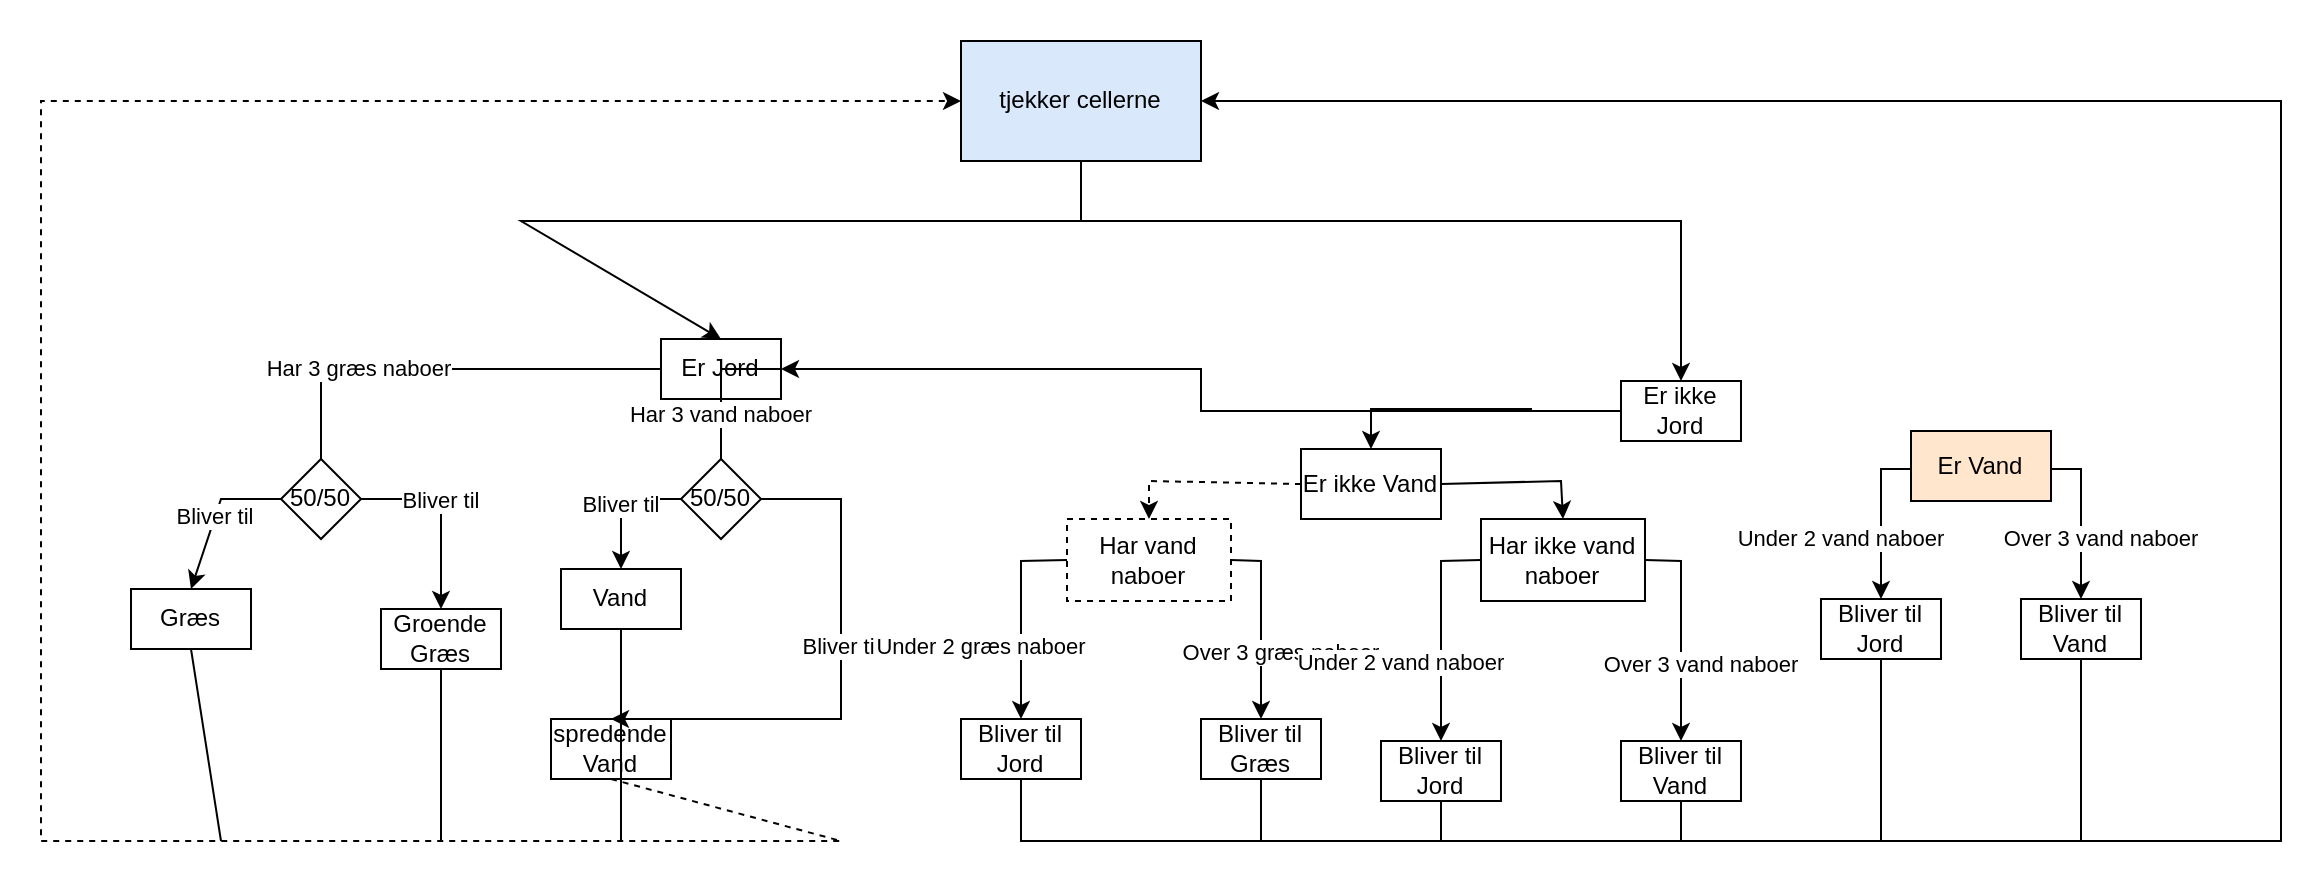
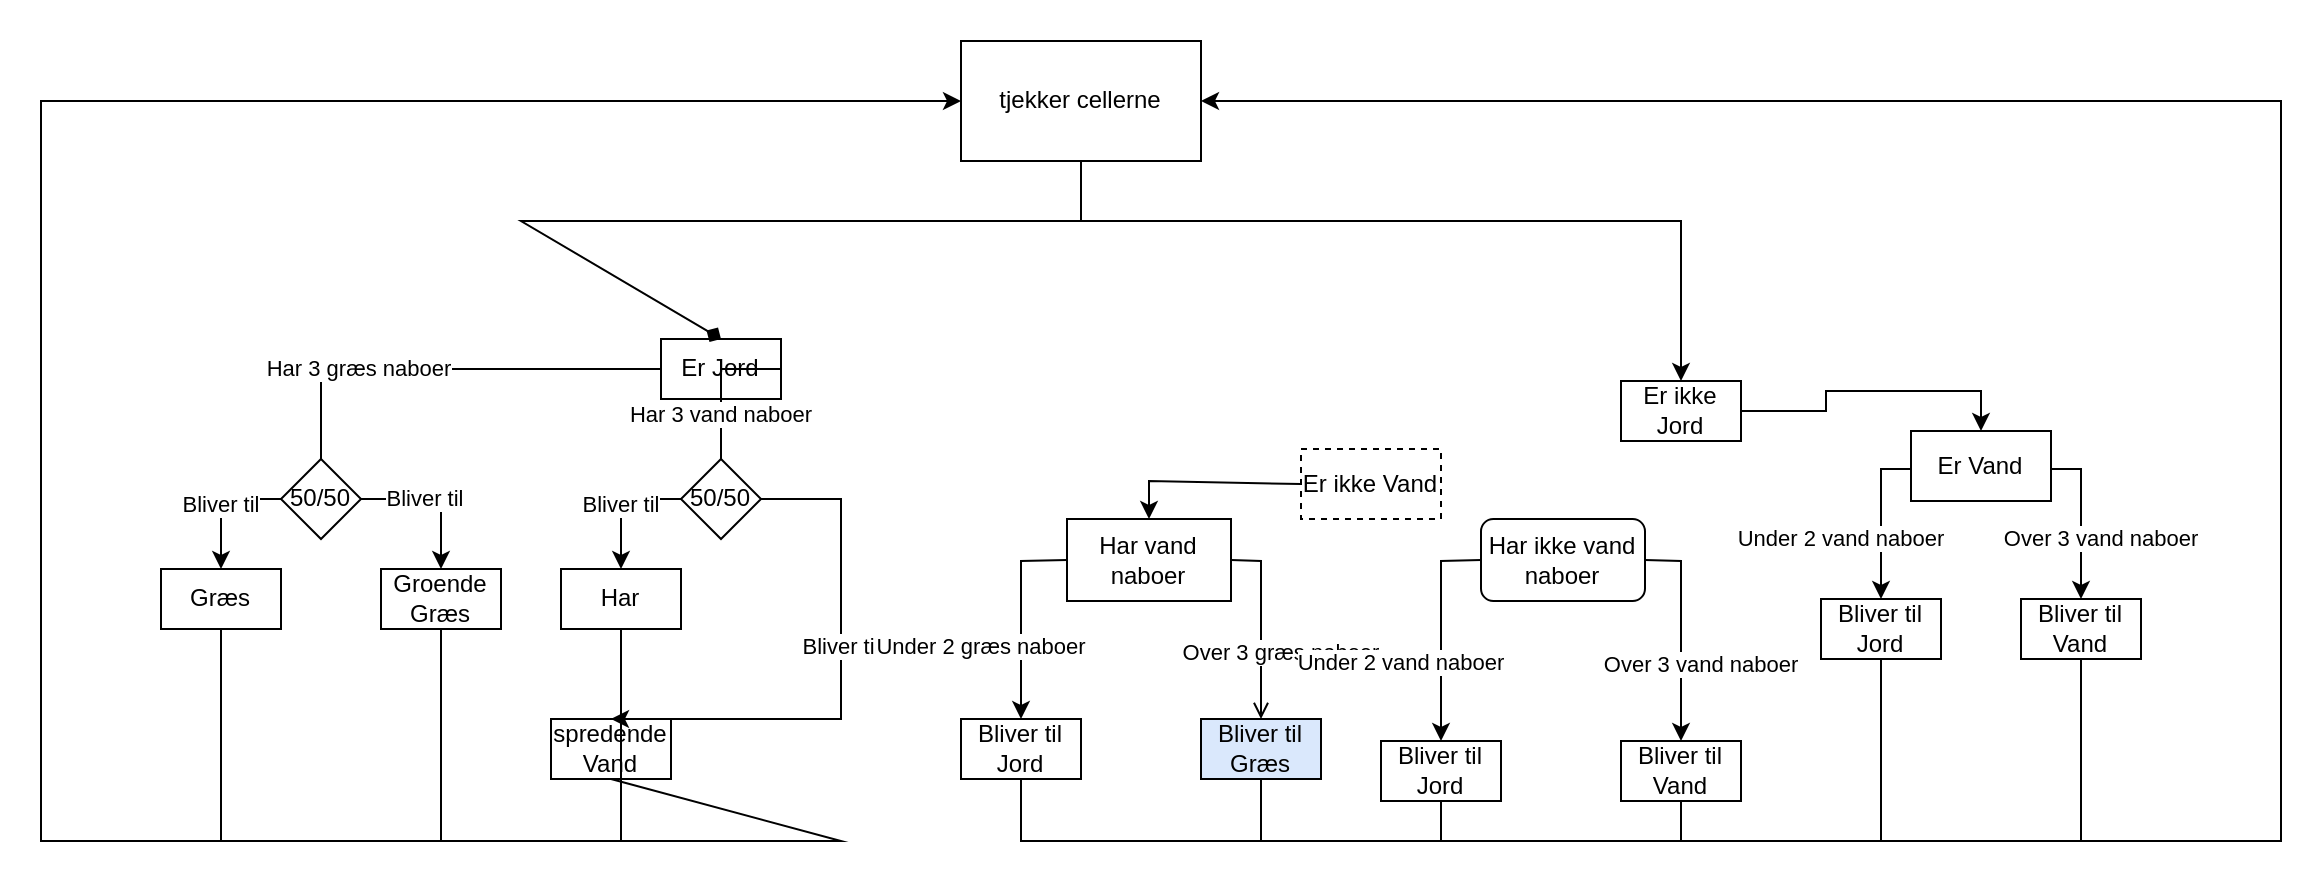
node "tjekker cellerne": fillcolor #dae8fc -> #ffffff
edge "spredende Vand" -> "tjekker cellerne": style dashed -> solid
edge "tjekker cellerne" -> "Er Jord": arrowhead classic -> diamond
edge "Er ikke Jord" -> "Er Jord": now "Er ikke Jord" -> "Er Vand"
edge "Er ikke Jord" -> "Er ikke Vand": removed
node "Er Vand": fillcolor #ffe6cc -> #ffffff
edge "Er ikke Vand" -> "Har vand naboer": style dashed -> solid
edge "Er ikke Vand" -> "Har ikke vand naboer": removed
node "Er ikke Vand": style solid -> dashed
node "Har vand naboer": style dashed -> solid
node "Har ikke vand naboer": shape rectangle -> rounded rectangle
node "Vand": label "Vand" -> "Har"
node "Græs": moved (191, 619) -> (221, 599)
node "Groende Græs": moved (441, 639) -> (441, 599)
edge "Har vand naboer" -> "Bliver til Græs": arrowhead classic -> open
node "Bliver til Græs": fillcolor #ffffff -> #dae8fc
